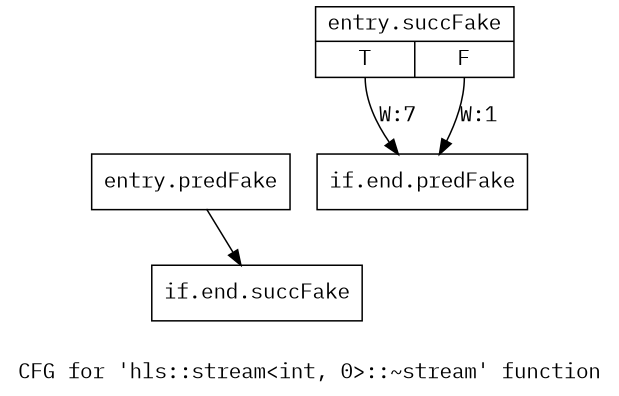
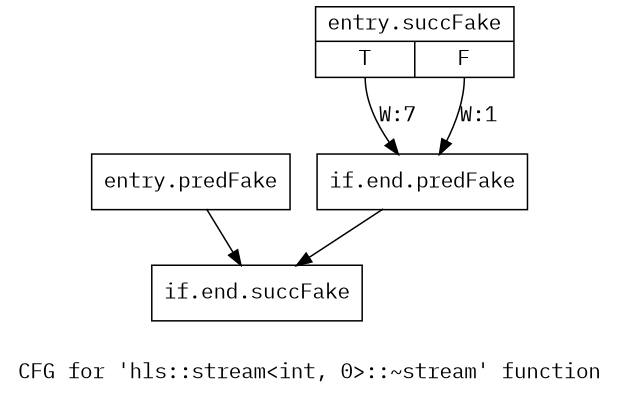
edge "if.end.predFake" -> "if.end.succFake": added
